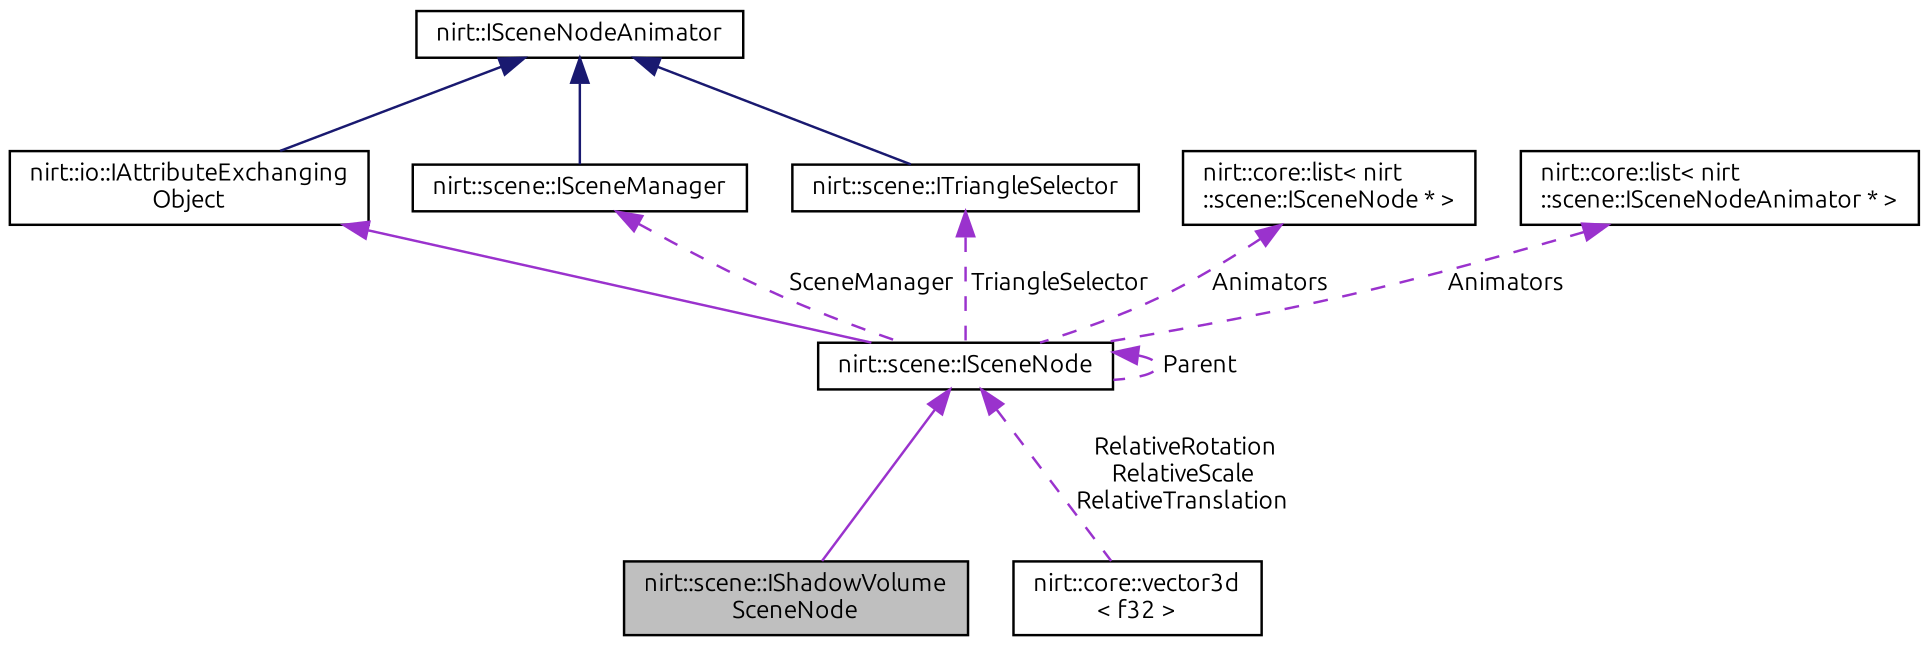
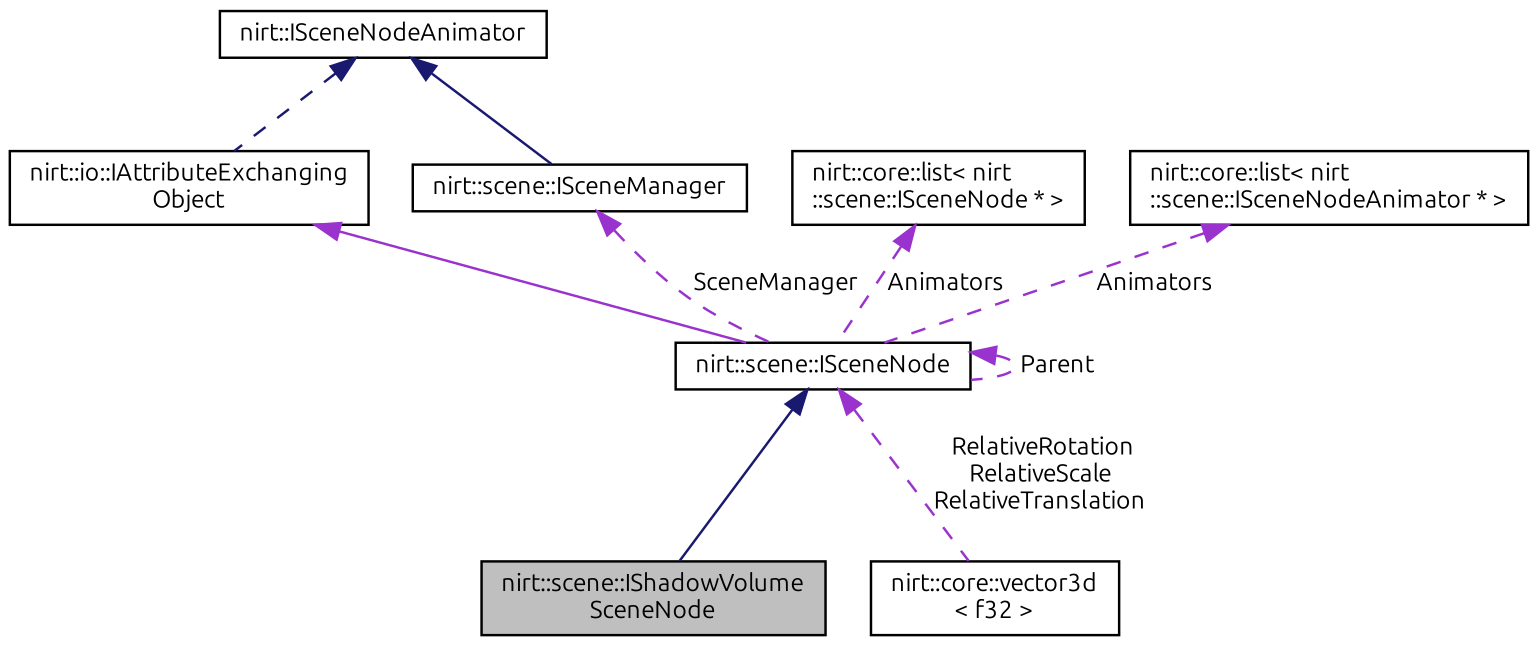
edge "nirt::io::IAttributeExchanging Object" -> "nirt::ISceneNodeAnimator": style solid -> dashed
node "nirt::scene::ITriangleSelector": removed
edge "nirt::scene::IShadowVolume SceneNode" -> "nirt::scene::ISceneNode": color darkorchid3 -> midnightblue
